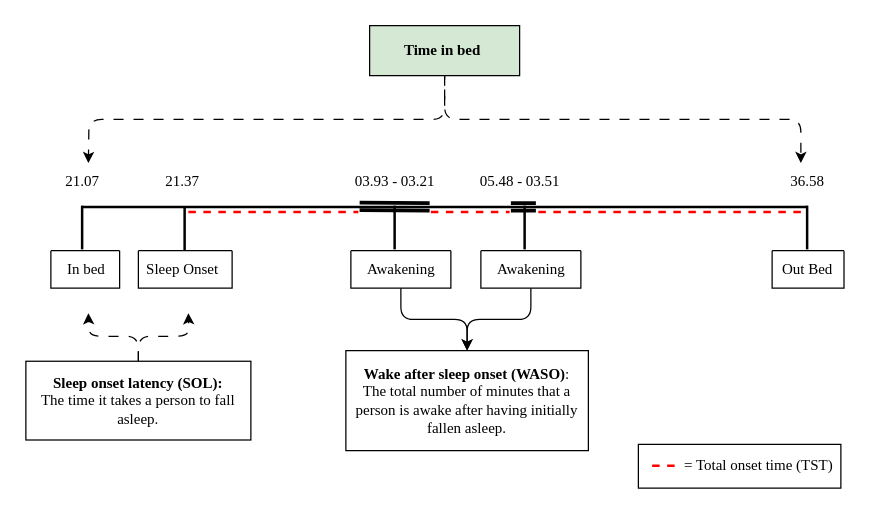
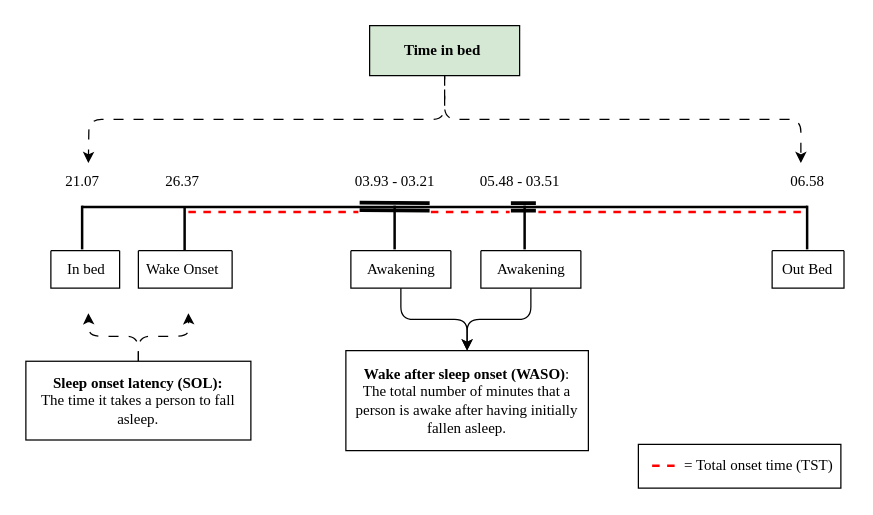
node "21.37": label "21.37" -> "26.37"
node "36.58": label "36.58" -> "06.58"
node "Sleep Onset": label "Sleep Onset" -> "Wake Onset"
